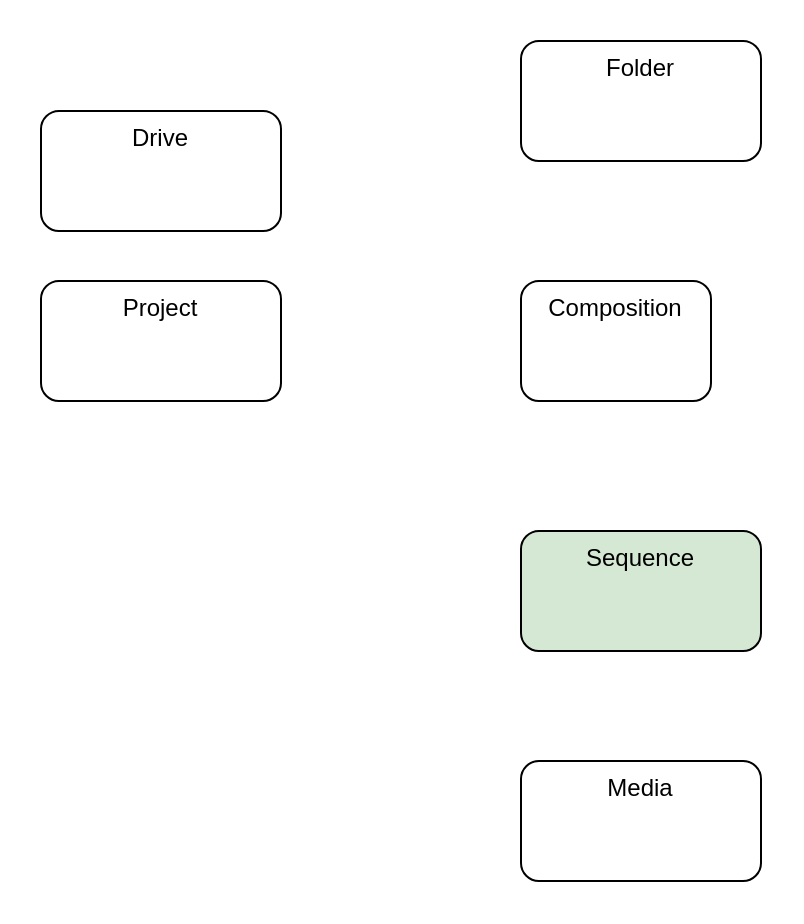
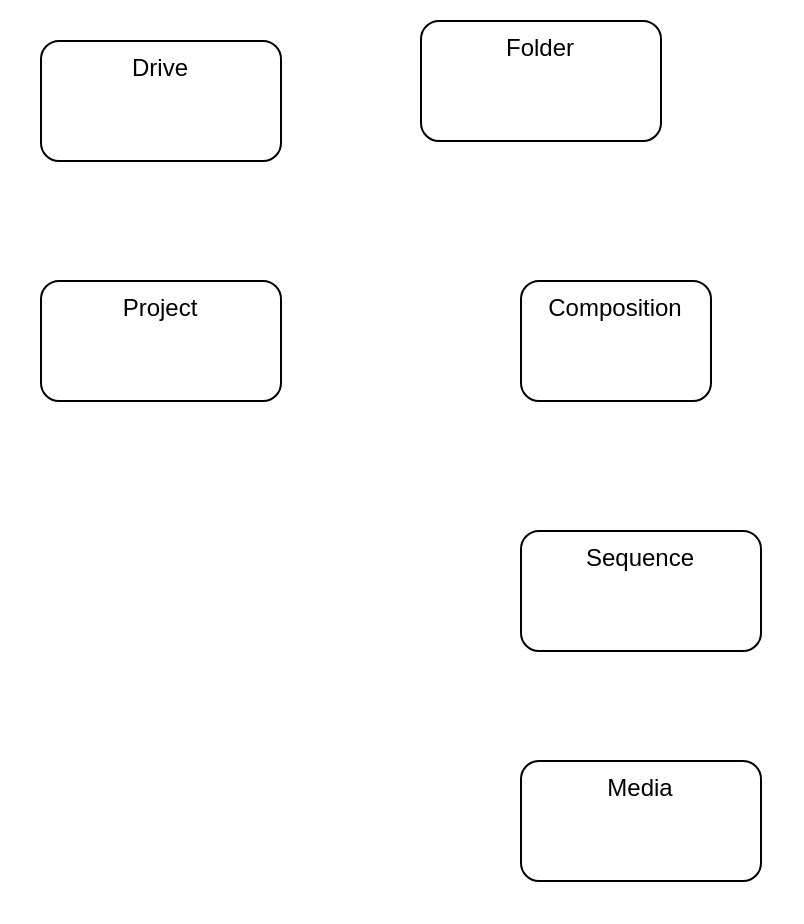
node "Folder": moved (641, 101) -> (541, 81)
node "Drive": moved (161, 171) -> (161, 101)
node "Sequence": fillcolor #d5e8d4 -> #ffffff
